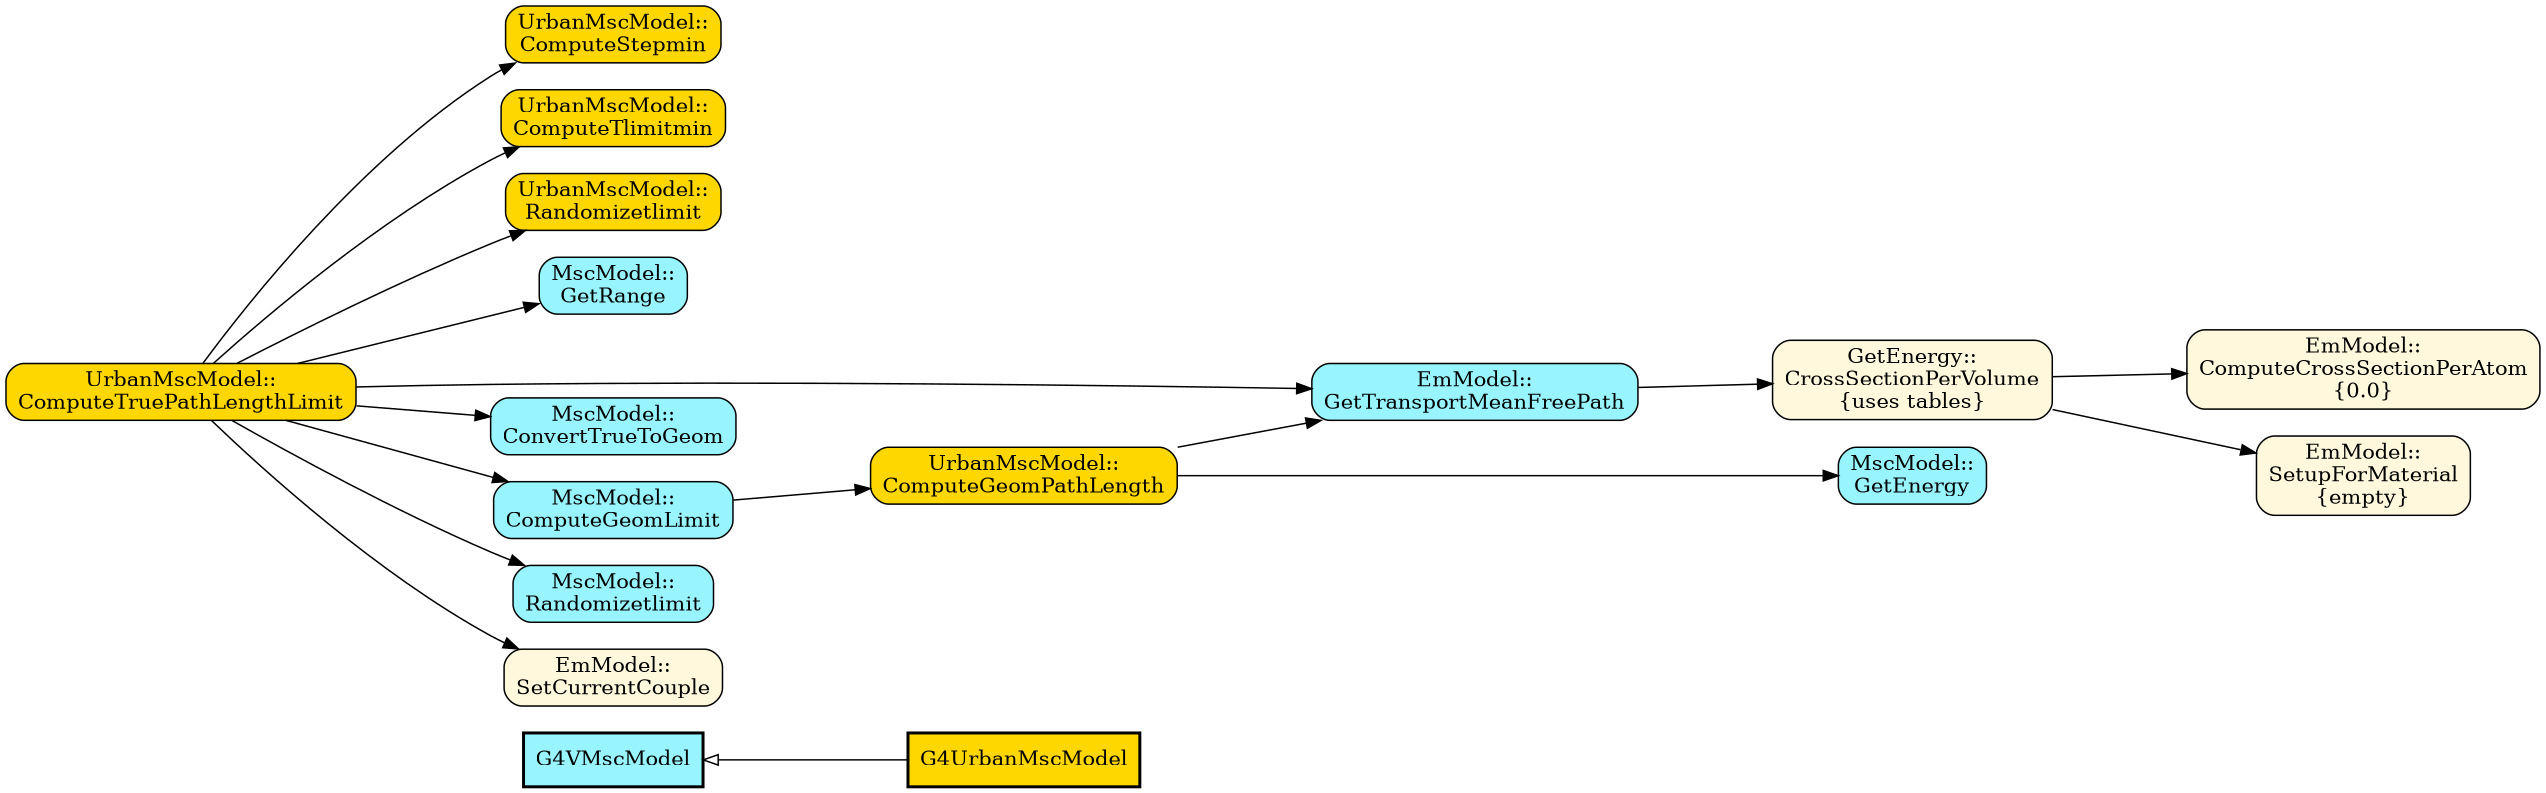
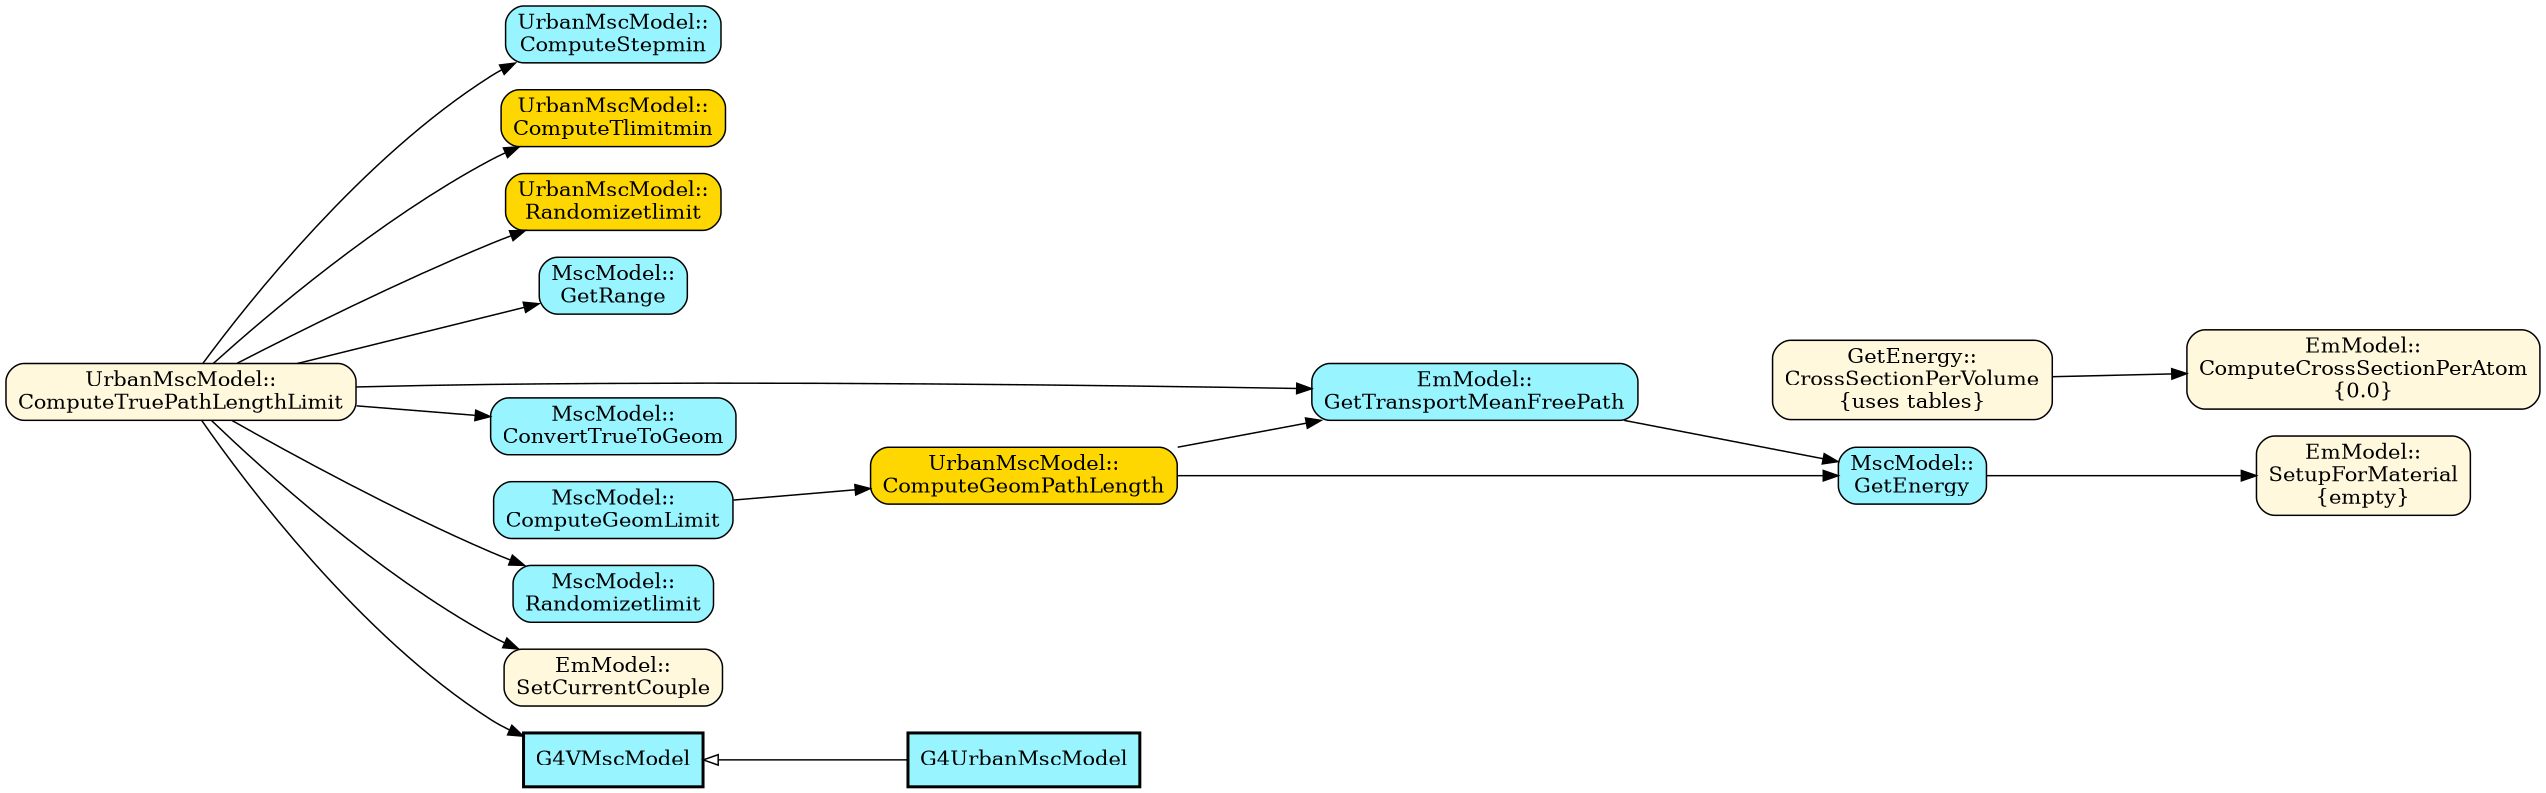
node "UrbanMscModel:: ComputeStepmin": fillcolor gold -> cadetblue1
edge "EmModel:: GetTransportMeanFreePath" -> "GetEnergy:: CrossSectionPerVolume {uses tables}": now "EmModel:: GetTransportMeanFreePath" -> "MscModel:: GetEnergy"
node "UrbanMscModel:: ComputeTruePathLengthLimit": fillcolor gold -> cornsilk
edge "GetEnergy:: CrossSectionPerVolume {uses tables}" -> "EmModel:: SetupForMaterial {empty}": now "MscModel:: GetEnergy" -> "EmModel:: SetupForMaterial {empty}"
edge "UrbanMscModel:: ComputeTruePathLengthLimit" -> "MscModel:: ComputeGeomLimit": now "UrbanMscModel:: ComputeTruePathLengthLimit" -> "G4VMscModel"
node "G4UrbanMscModel": fillcolor gold -> cadetblue1
